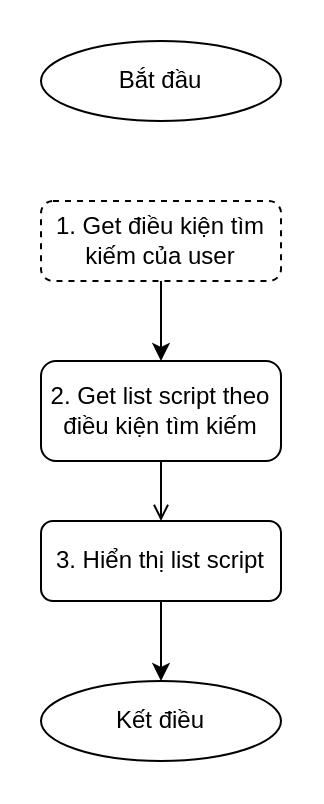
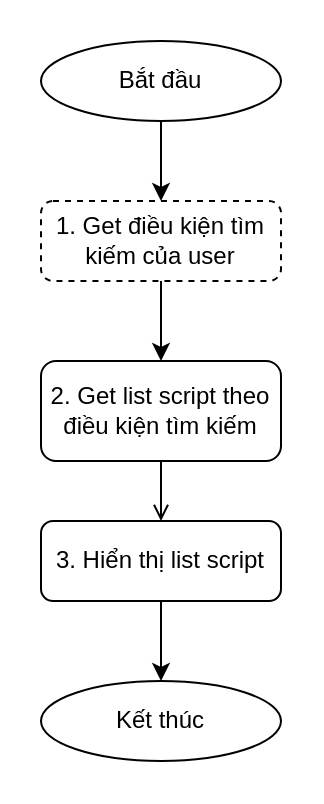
edge "Bắt đầu" -> "1. Get điều kiện tìm kiếm của user": added
node "Kết điều": label "Kết điều" -> "Kết thúc"
